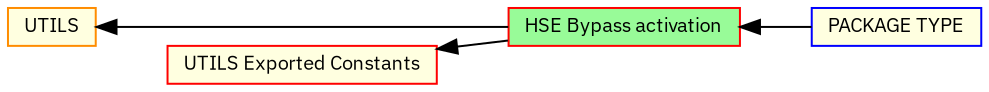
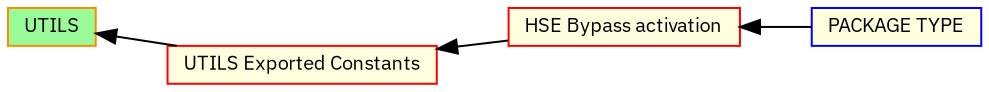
node "UTILS": fillcolor lightyellow -> palegreen
edge "HSE Bypass activation" -> "UTILS": now "UTILS Exported Constants" -> "UTILS"
node "HSE Bypass activation": fillcolor palegreen -> lightyellow
